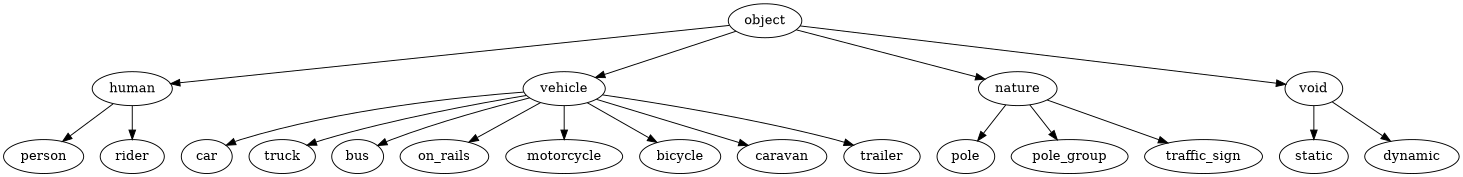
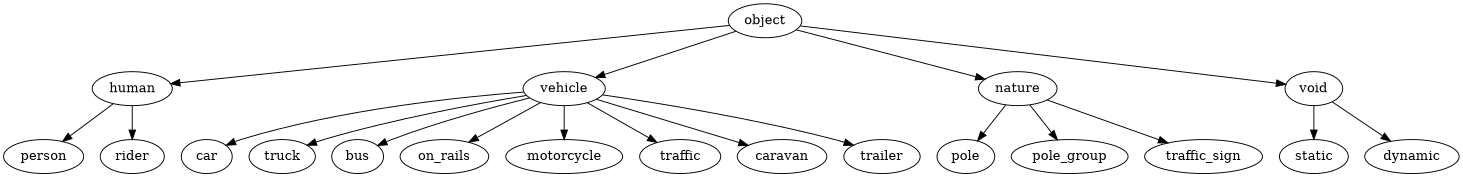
node "bicycle": label "bicycle" -> "traffic"
